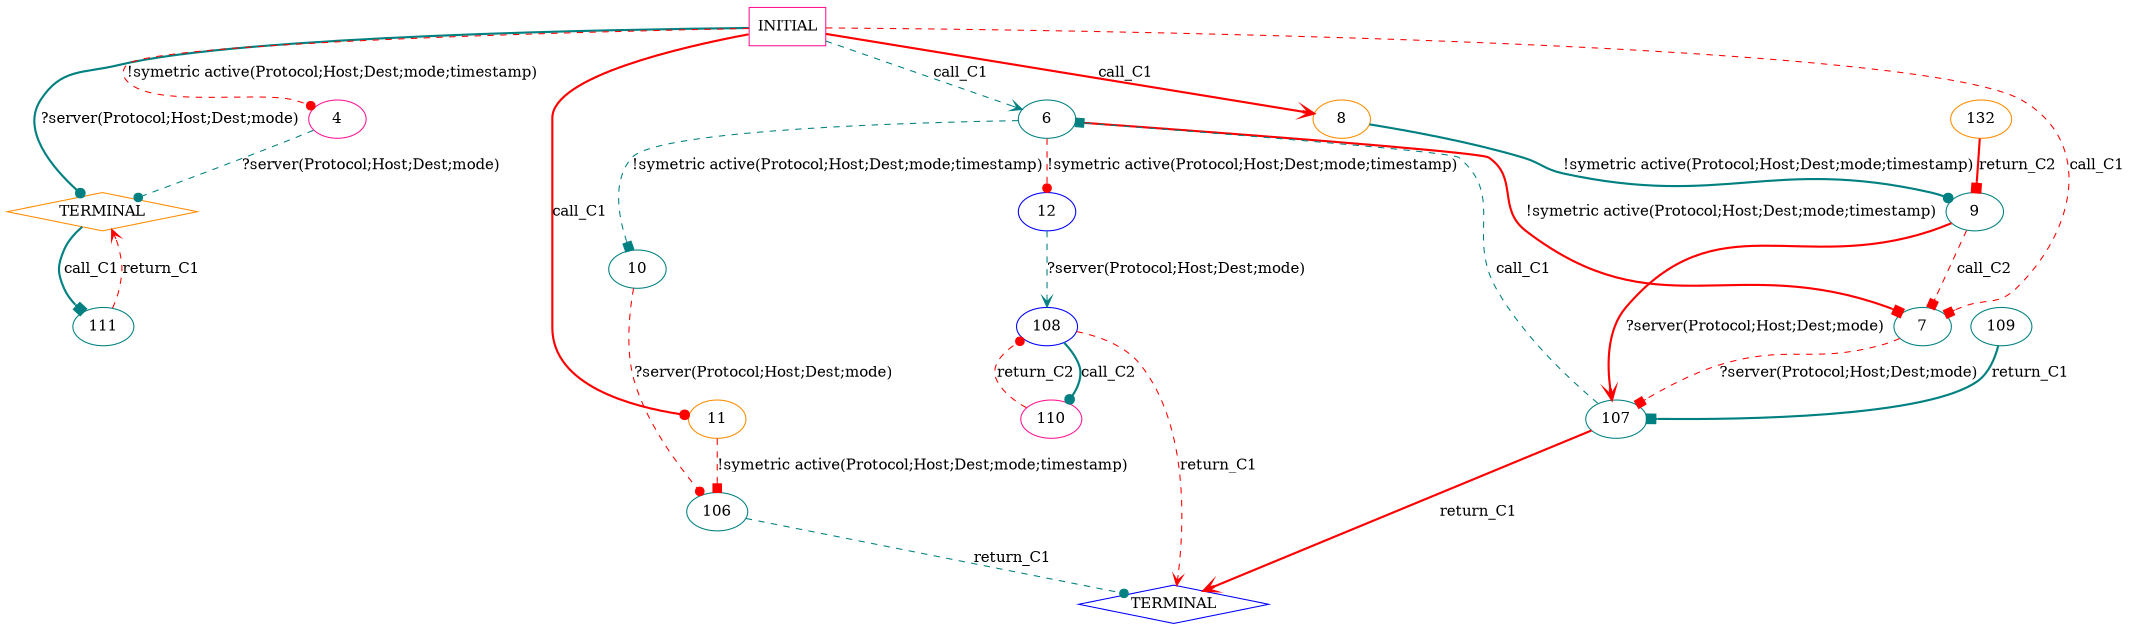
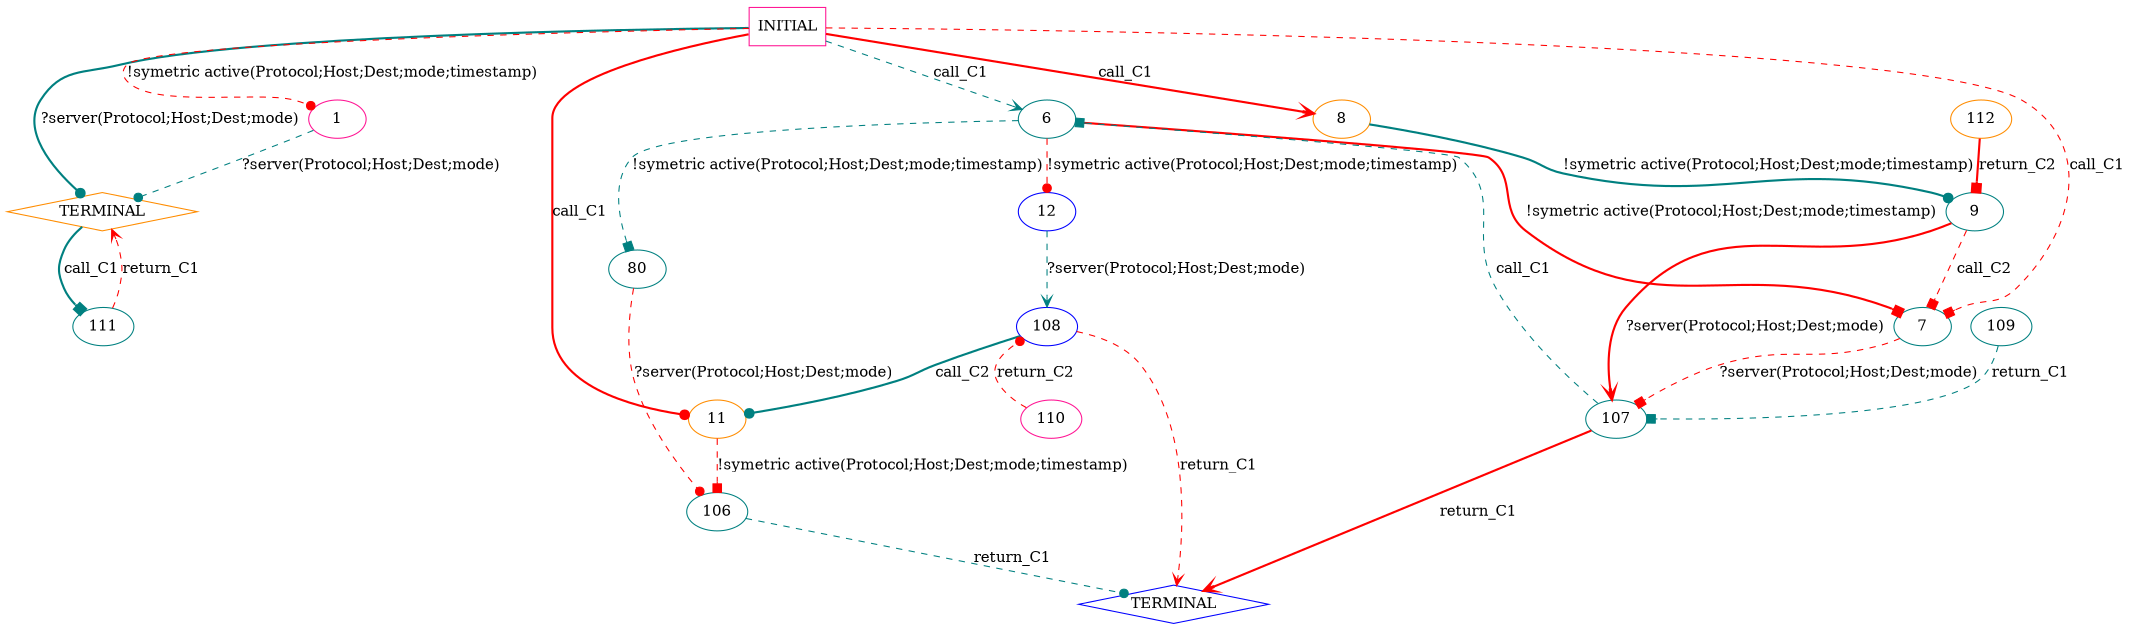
node "4": label "4" -> "1"
node "132": label "132" -> "112"
node "10": label "10" -> "80"
edge "108" -> "110": now "108" -> "11"
edge "109" -> "107": style bold -> dashed
